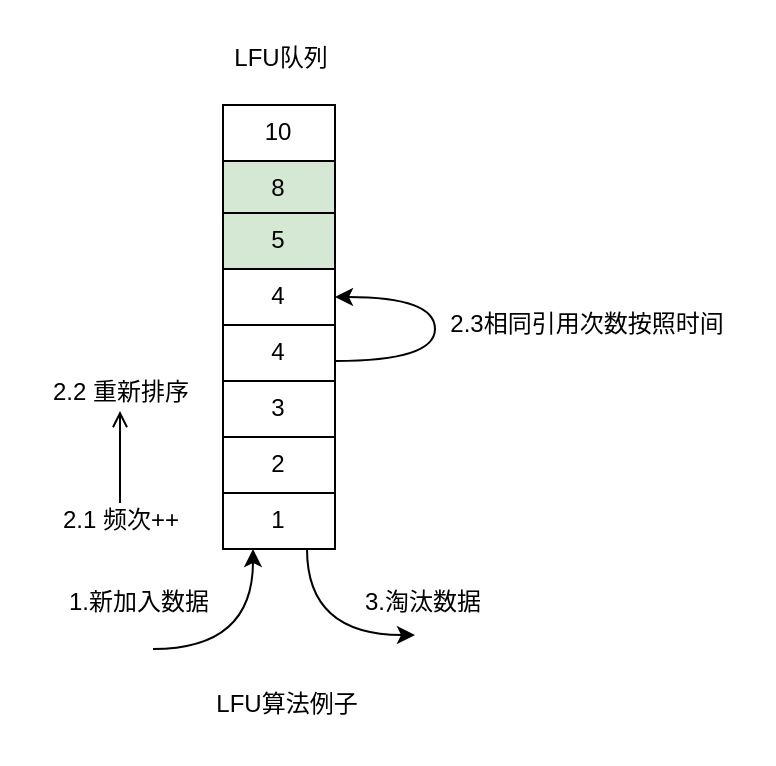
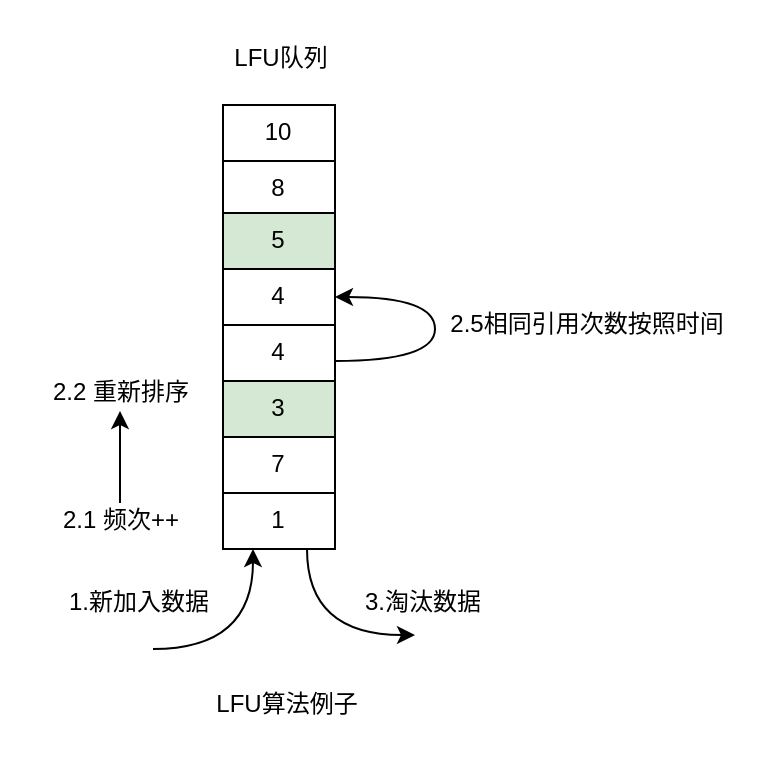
node "8": fillcolor #d5e8d4 -> #ffffff
node "2.3相同引用次数按照时间": label "2.3相同引用次数按照时间" -> "2.5相同引用次数按照时间"
node "3": fillcolor #ffffff -> #d5e8d4
edge "2.1 频次++" -> "2.2 重新排序": arrowhead open -> classic
node "2": label "2" -> "7"
